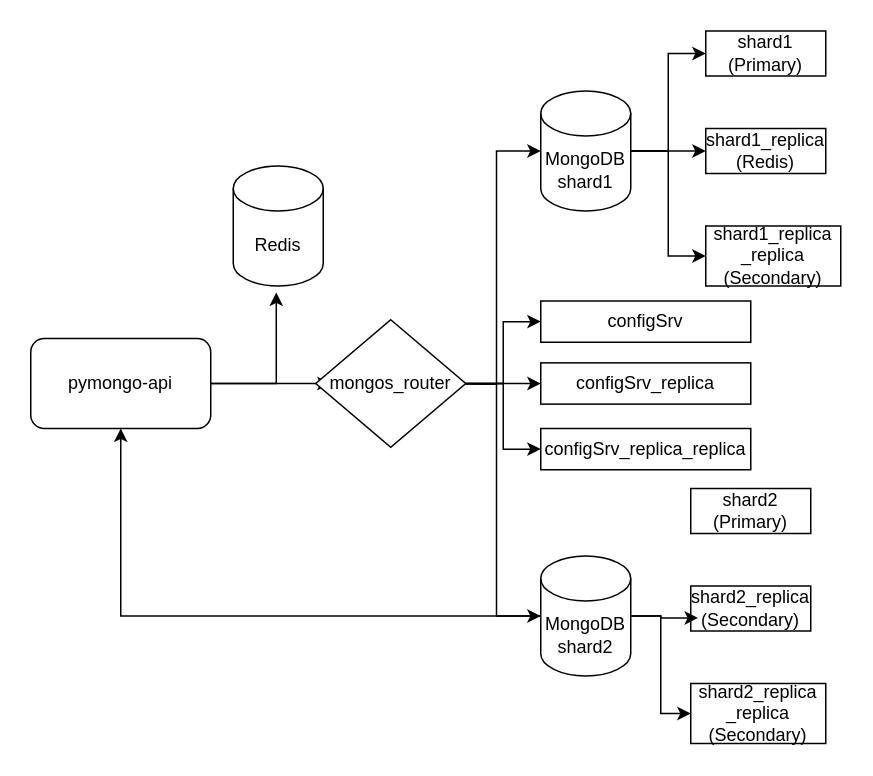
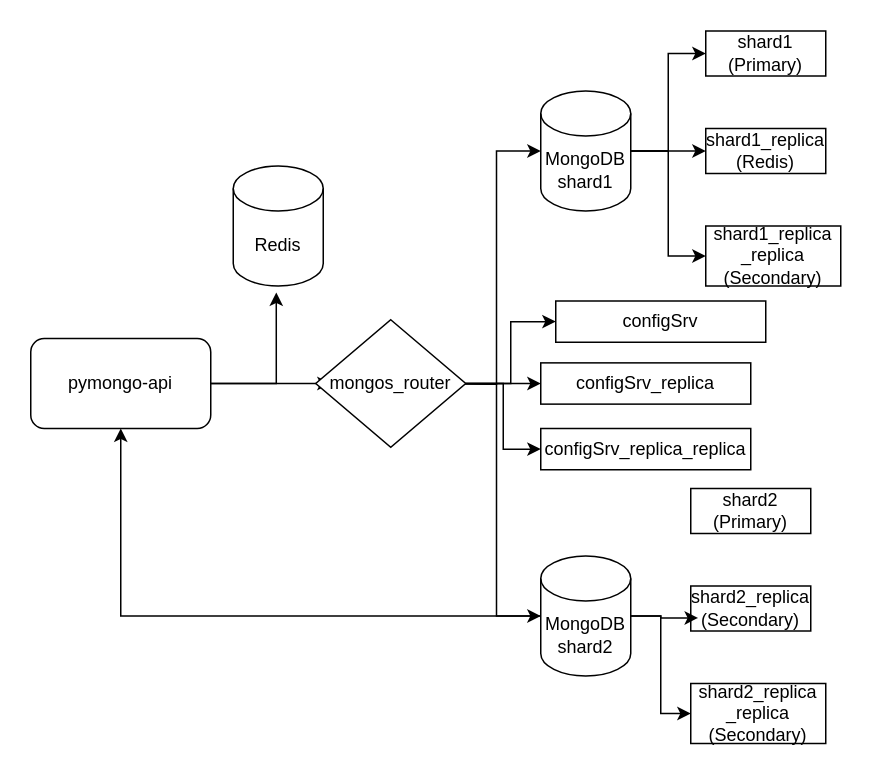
node "configSrv": moved (646, 321) -> (661, 321)
